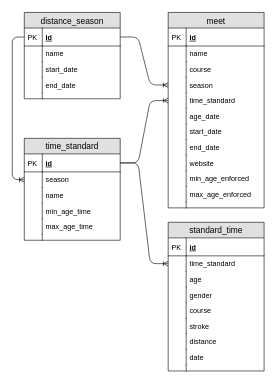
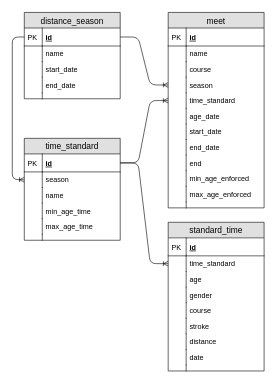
node "website": label "website" -> "end"
